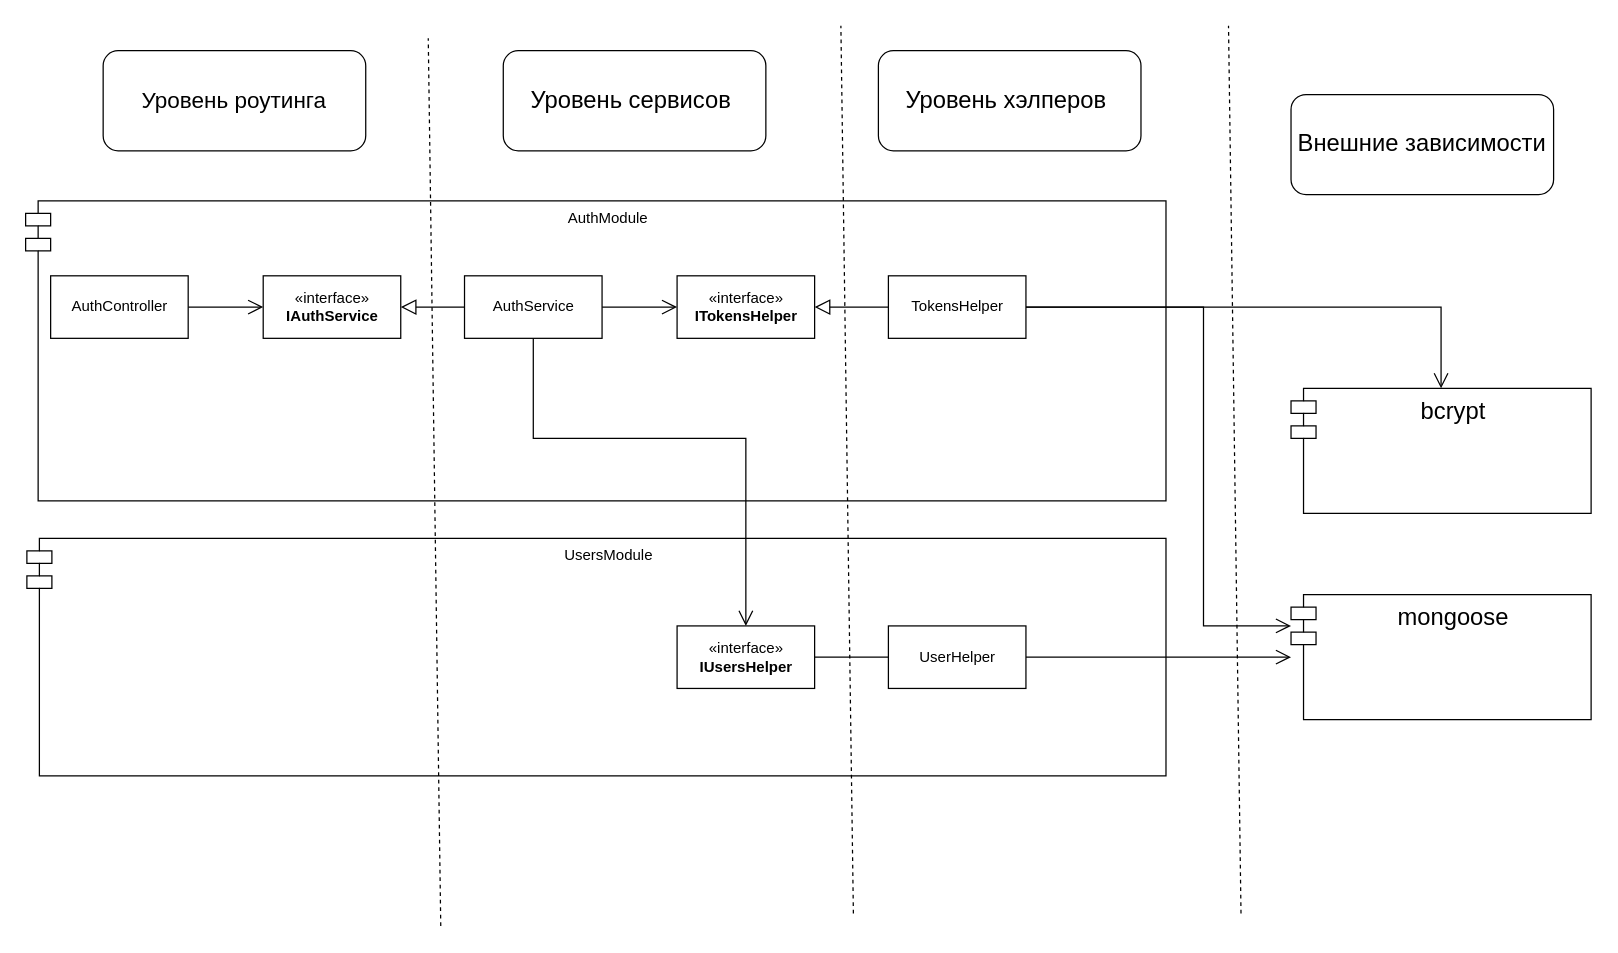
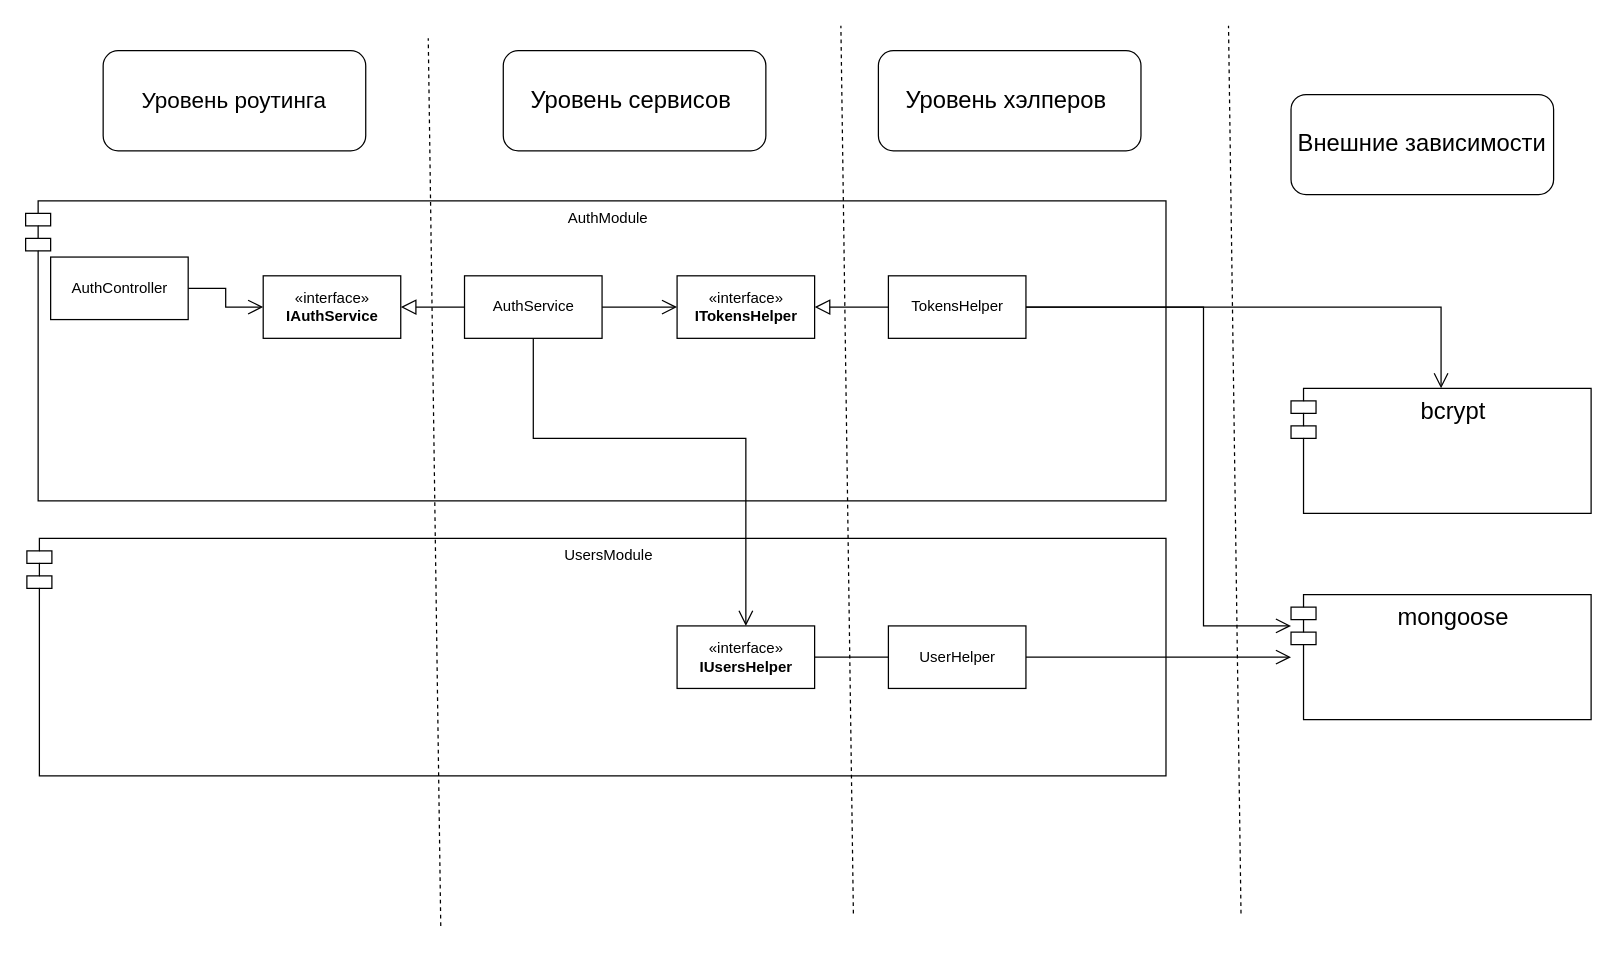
node "AuthController": moved (119, 307) -> (119, 288)
